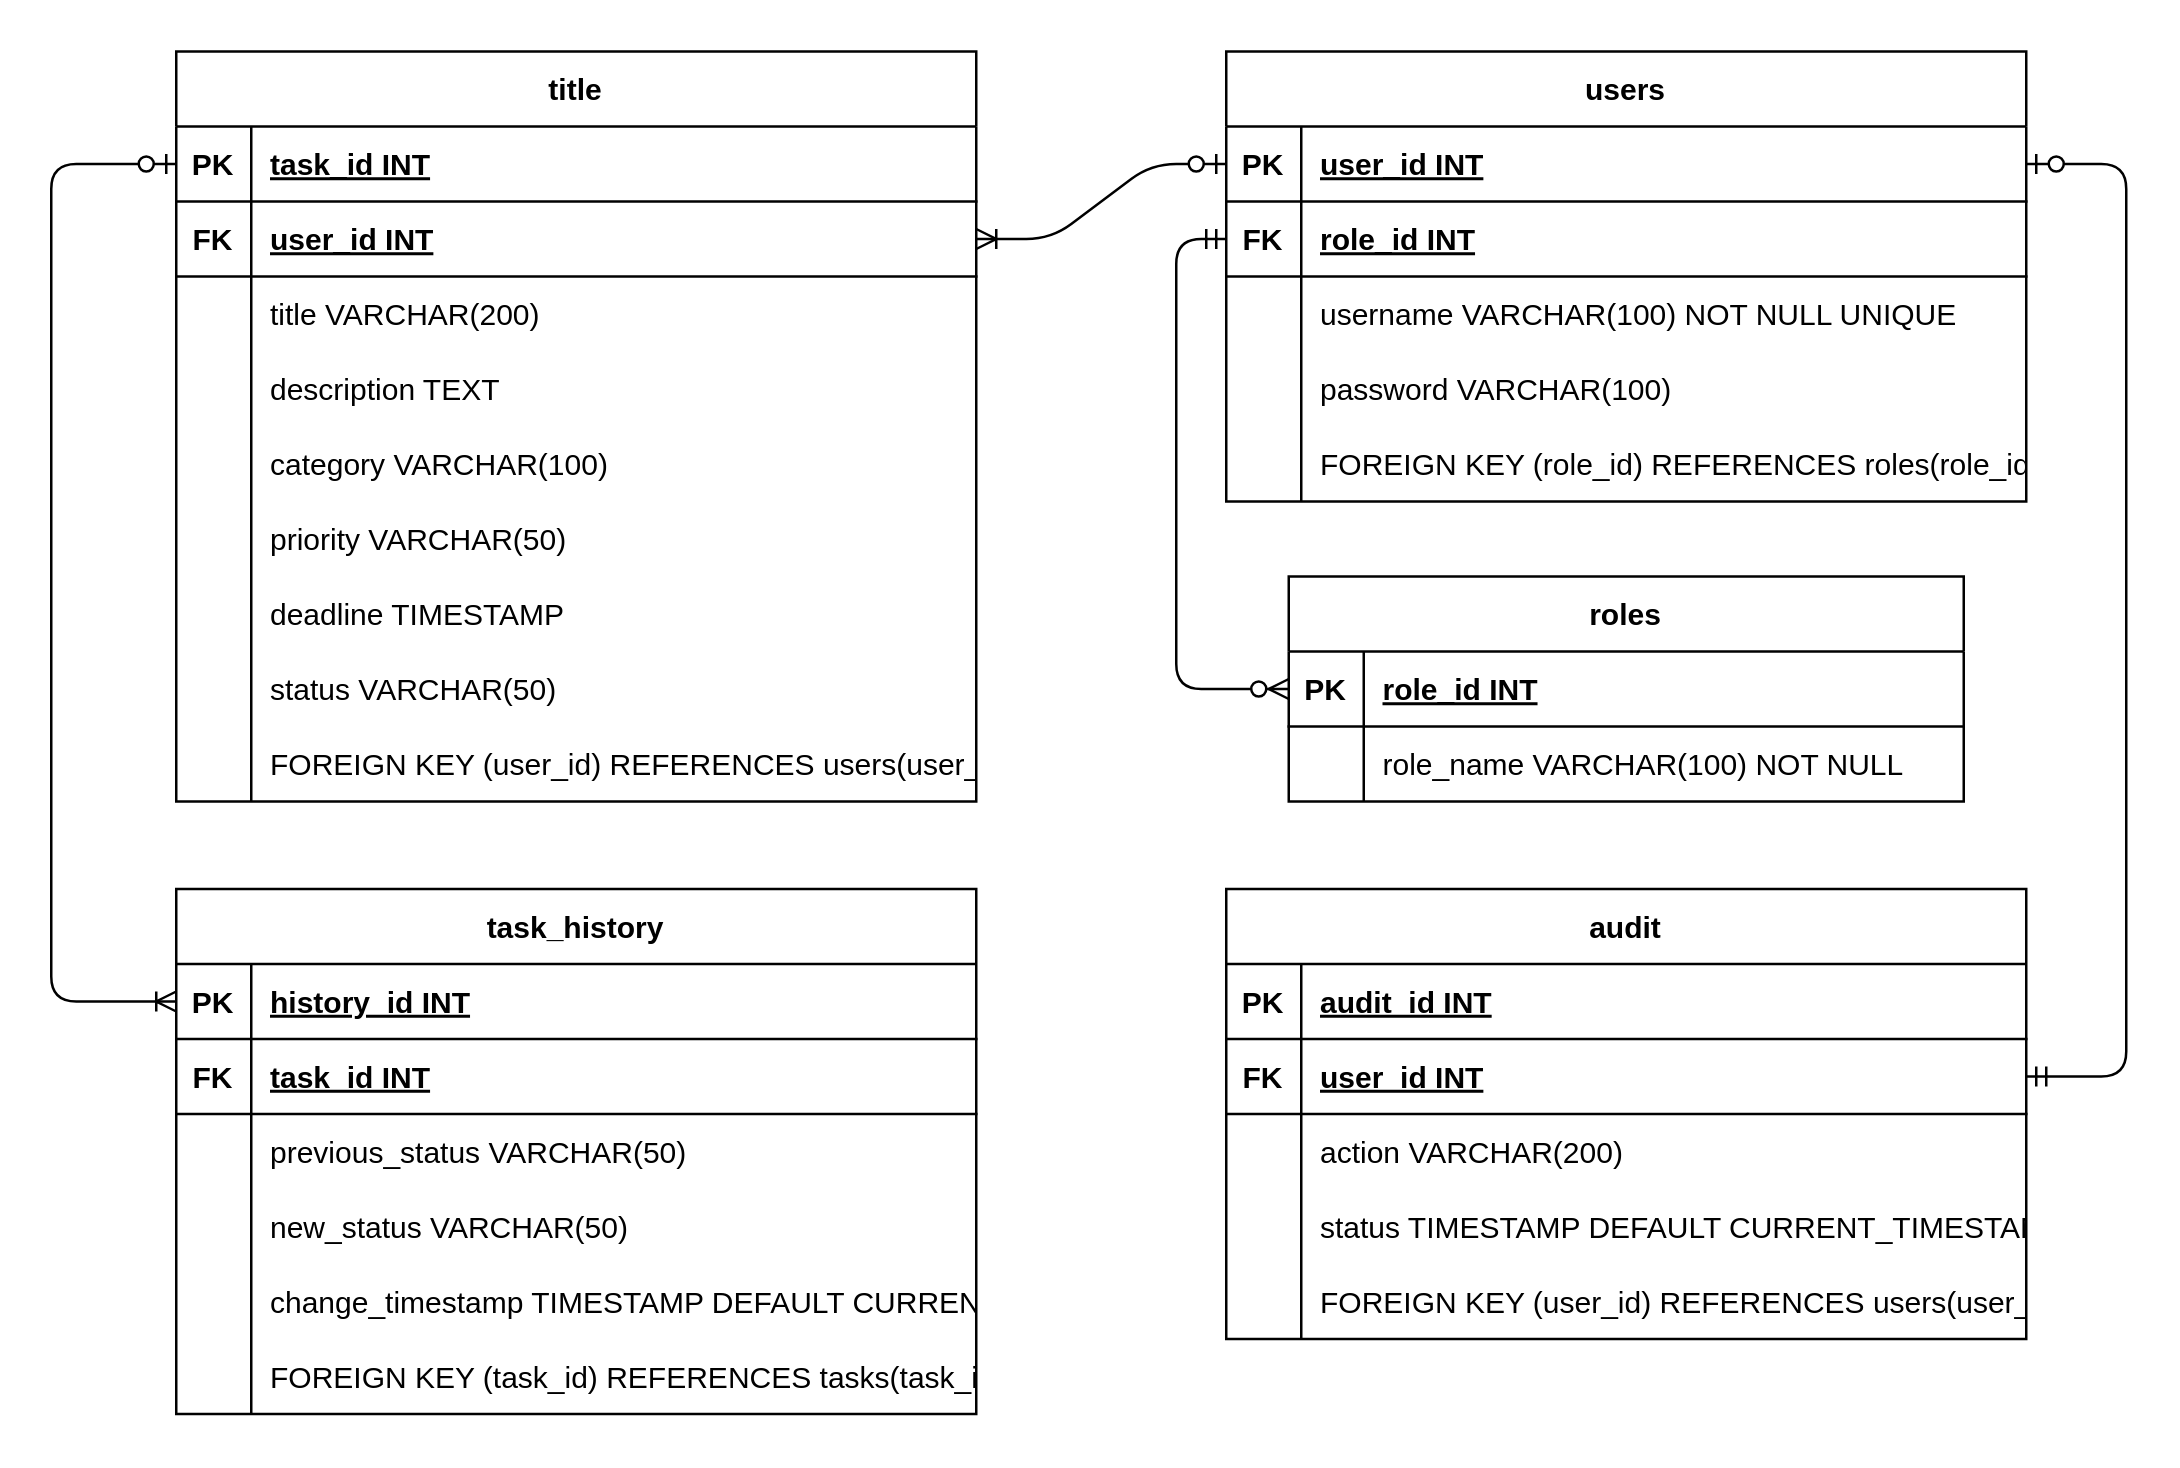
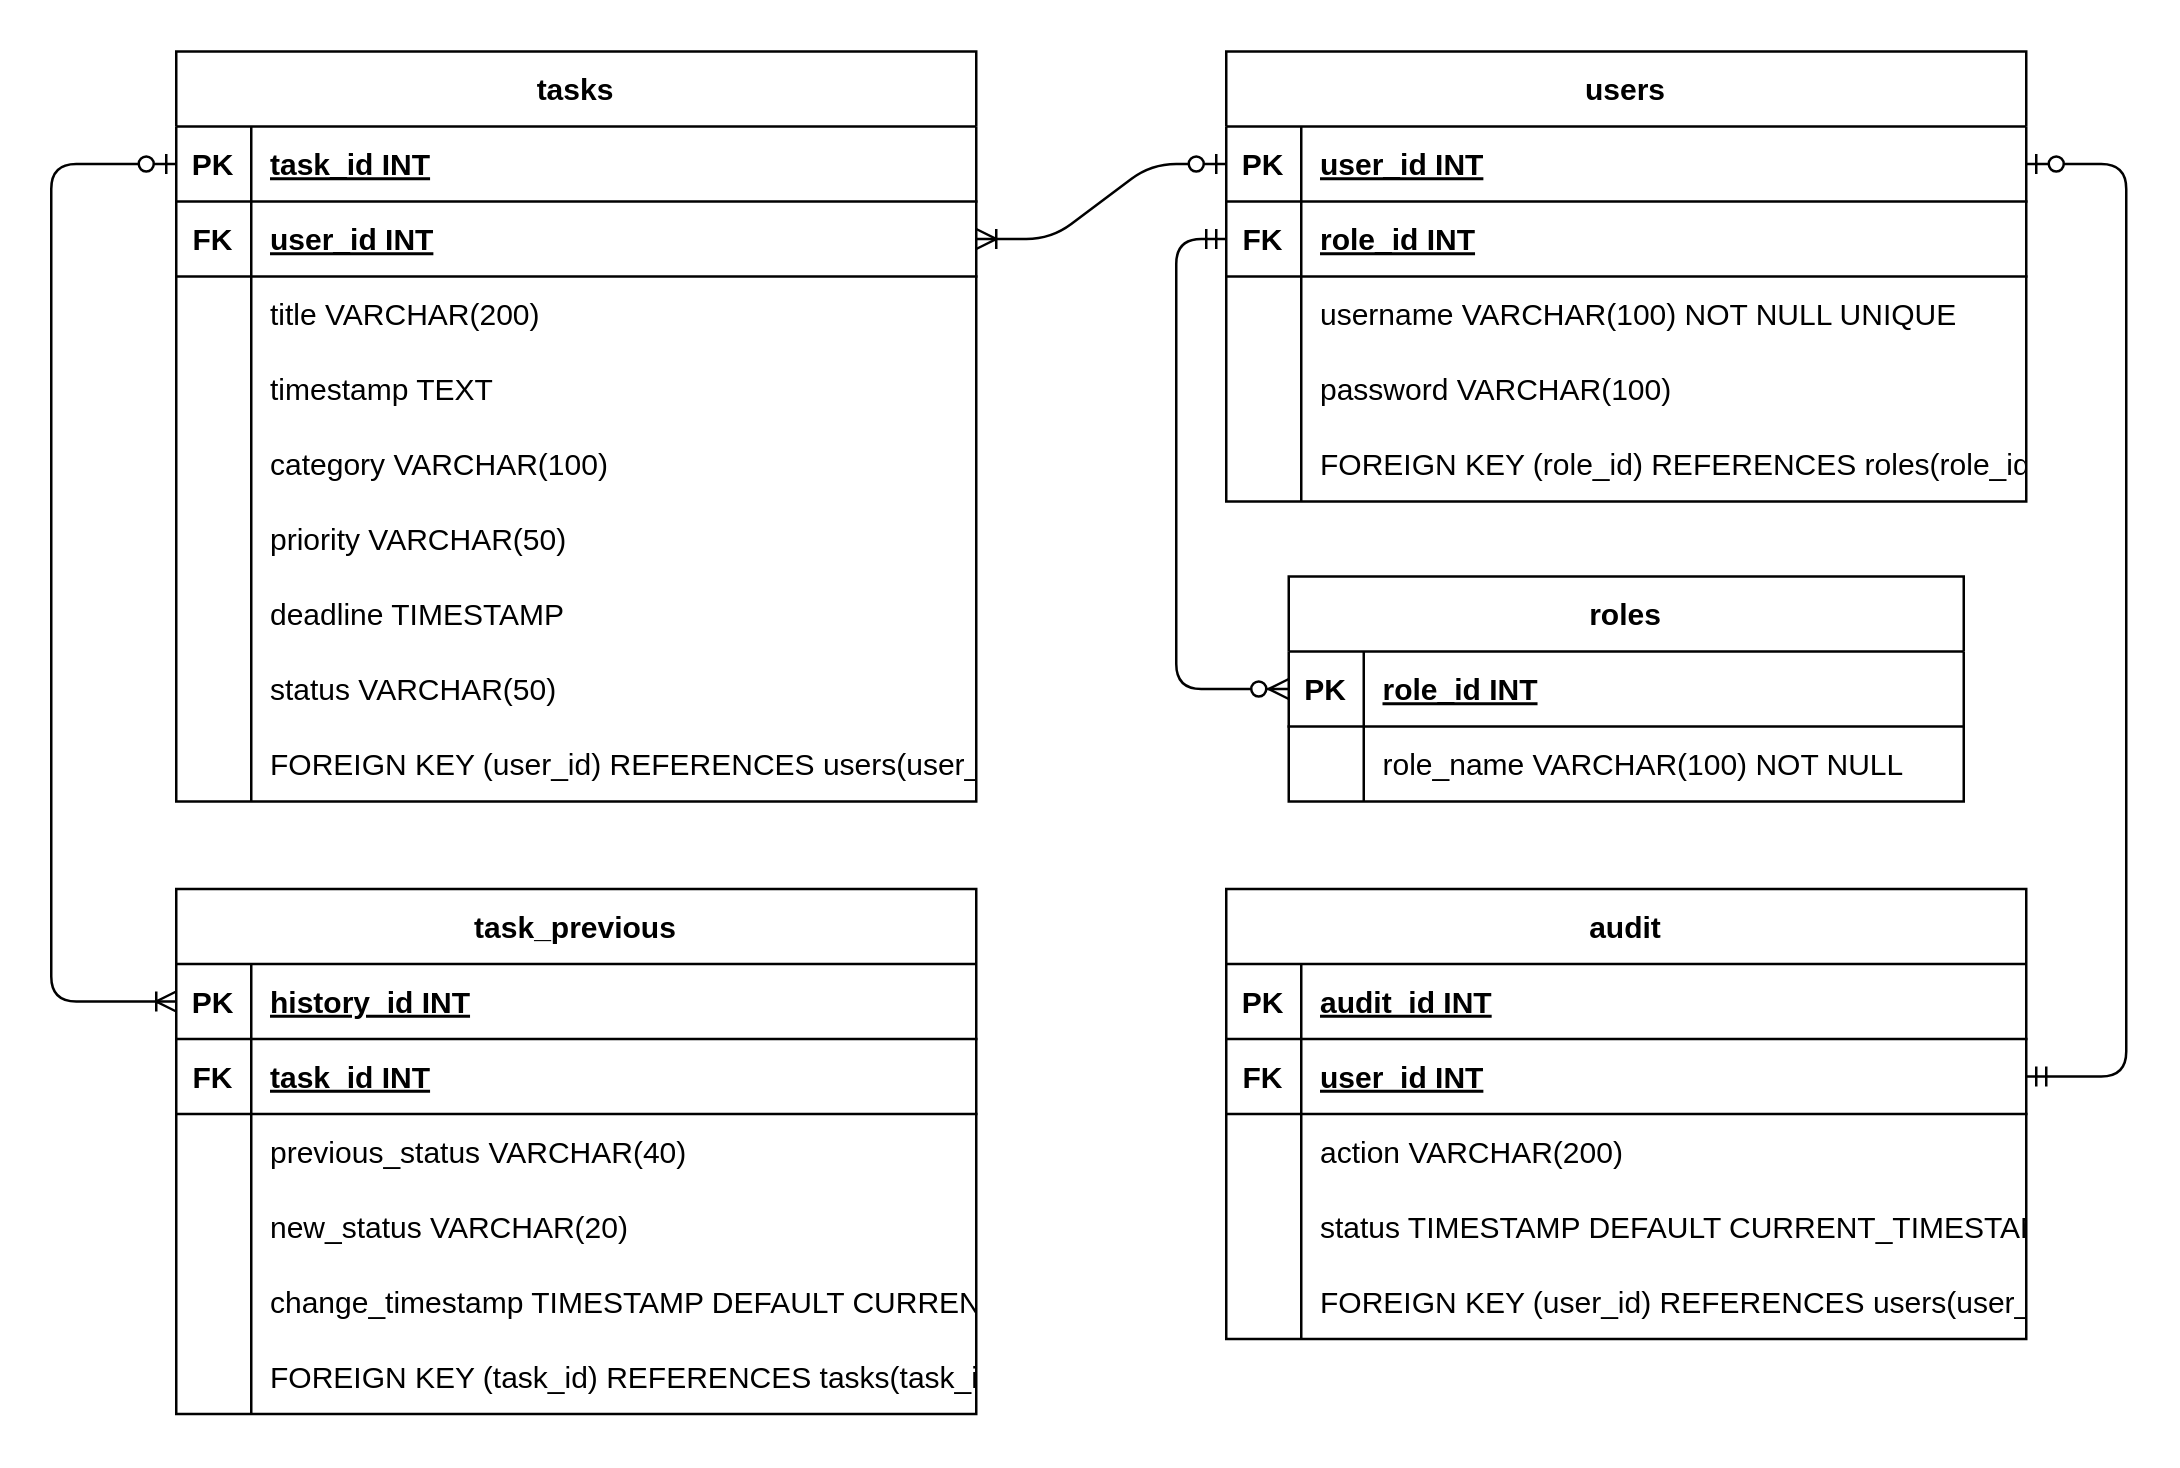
node "title": label "title" -> "tasks"
node "description TEXT": label "description TEXT" -> "timestamp TEXT"
node "task_history": label "task_history" -> "task_previous"
node "previous_status VARCHAR(50)": label "previous_status VARCHAR(50)" -> "previous_status VARCHAR(40)"
node "new_status VARCHAR(50)": label "new_status VARCHAR(50)" -> "new_status VARCHAR(20)"
